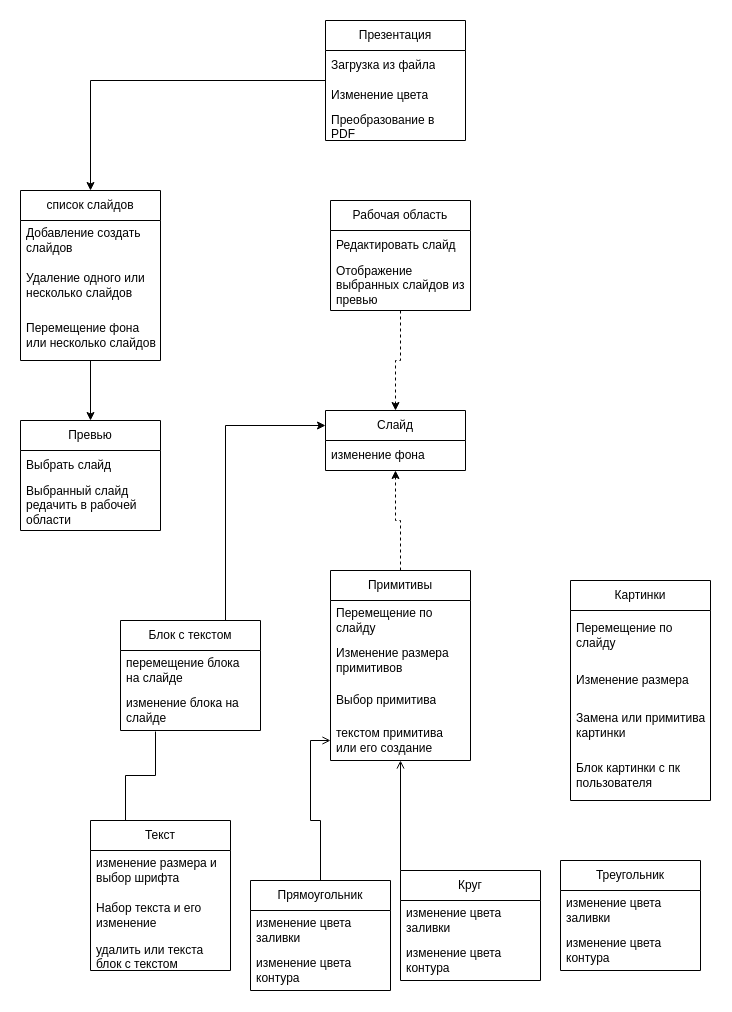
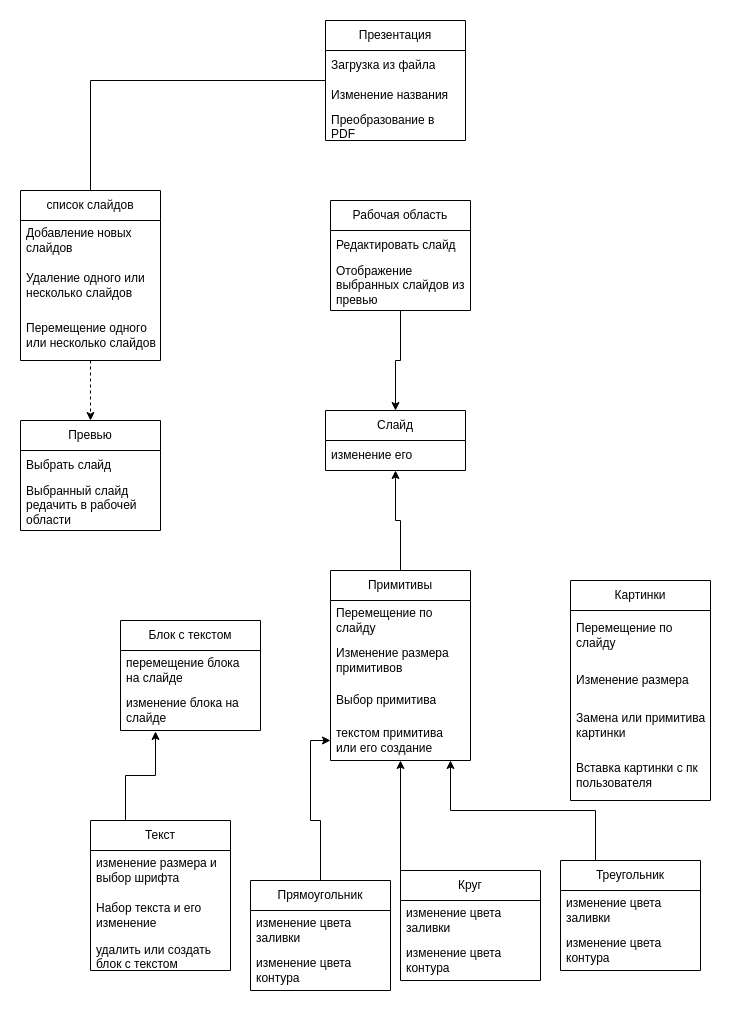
node "Изменение цвета": label "Изменение цвета" -> "Изменение названия"
edge "Презентация" -> "список слайдов": arrowhead classic -> none
node "Добавление создать слайдов": label "Добавление создать слайдов" -> "Добавление новых слайдов"
node "Перемещение фона или несколько слайдов": label "Перемещение фона или несколько слайдов" -> "Перемещение одного или несколько слайдов"
edge "Рабочая область" -> "Слайд": style dashed -> solid
edge "список слайдов" -> "Превью": style solid -> dashed
node "изменение фона": label "изменение фона" -> "изменение его"
edge "Блок с текстом" -> "Слайд": removed
edge "Примитивы" -> "Слайд": style dashed -> solid
edge "изменение блока на слайде" -- "Текст": arrowhead none -> classic
edge "Прямоугольник" -> "текстом примитива или его создание": arrowhead open -> classic
edge "Круг" -> "Примитивы": arrowhead open -> classic
node "Блок картинки с пк пользователя": label "Блок картинки с пк пользователя" -> "Вставка картинки с пк пользователя"
edge "Треугольник" -> "Примитивы": added
node "удалить или текста блок с текстом": label "удалить или текста блок с текстом" -> "удалить или создать блок с текстом"
